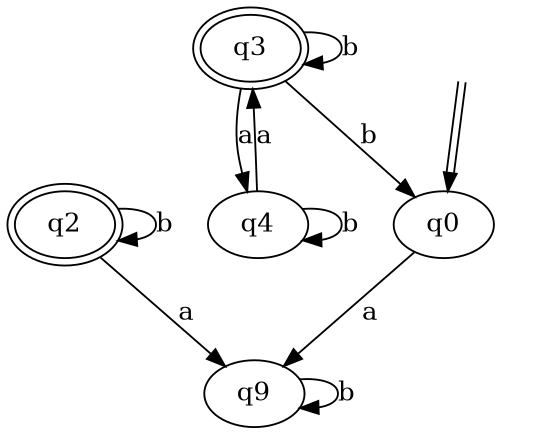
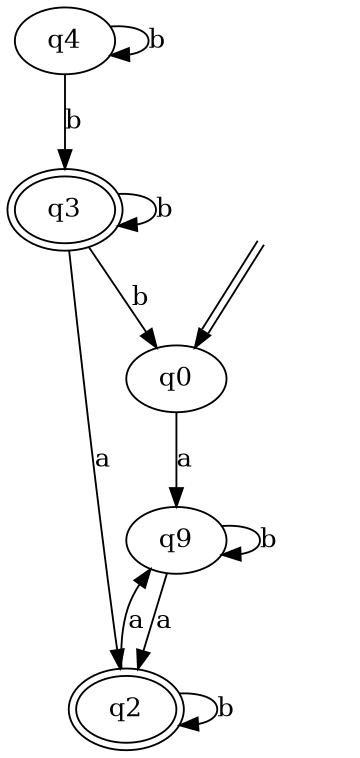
edge "q3" -> "q4": now "q3" -> "q2"
edge "q4" -> "q3": label "a" -> "b"
edge "q9" -> "q2": added, label "a"
